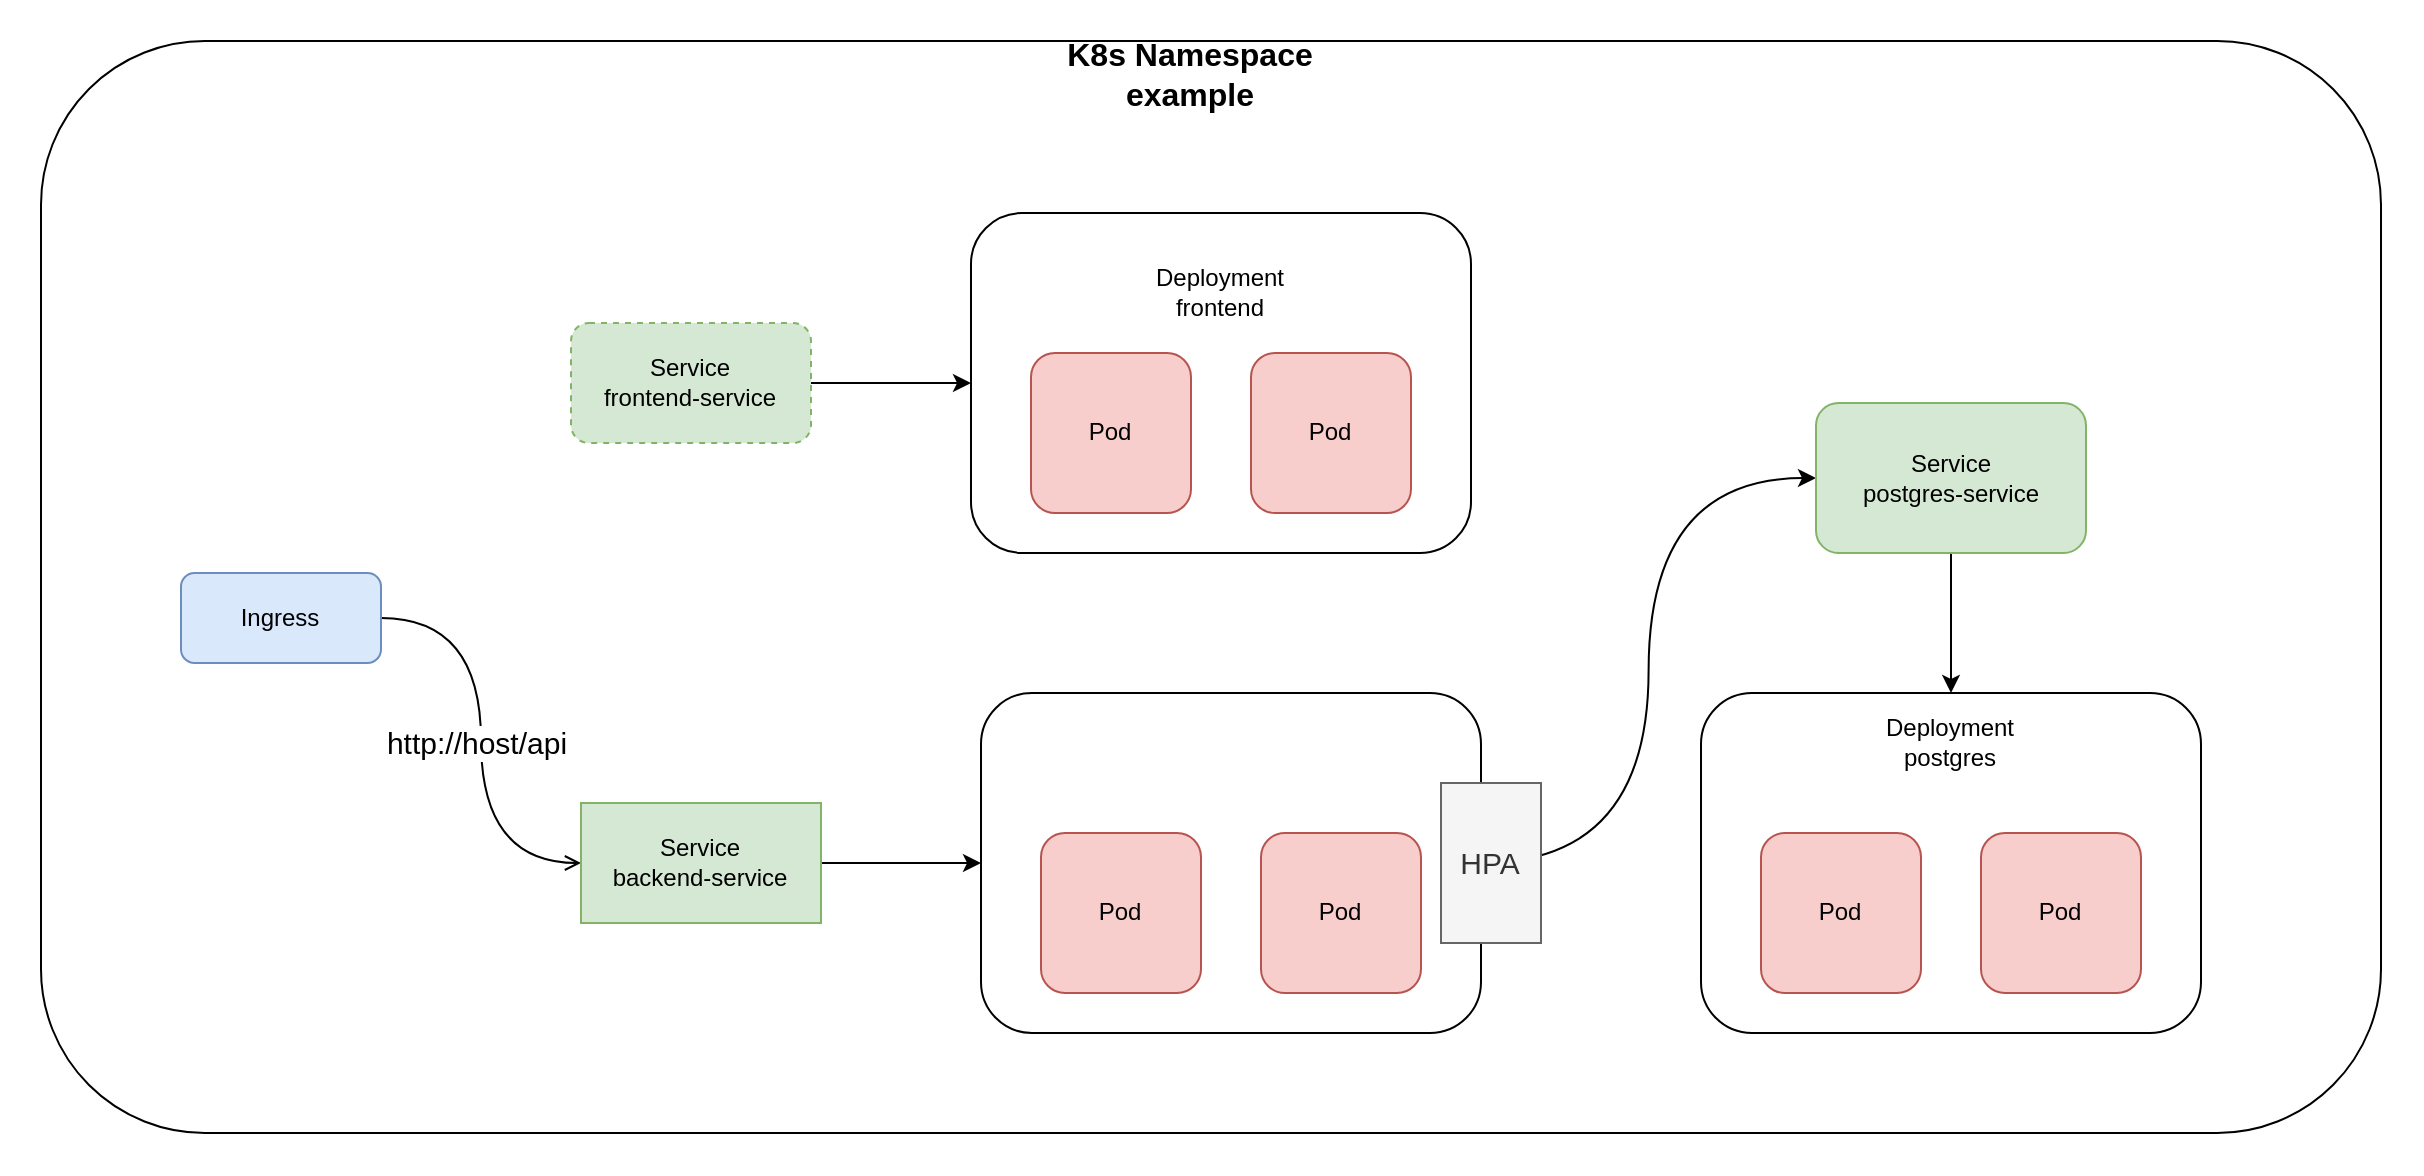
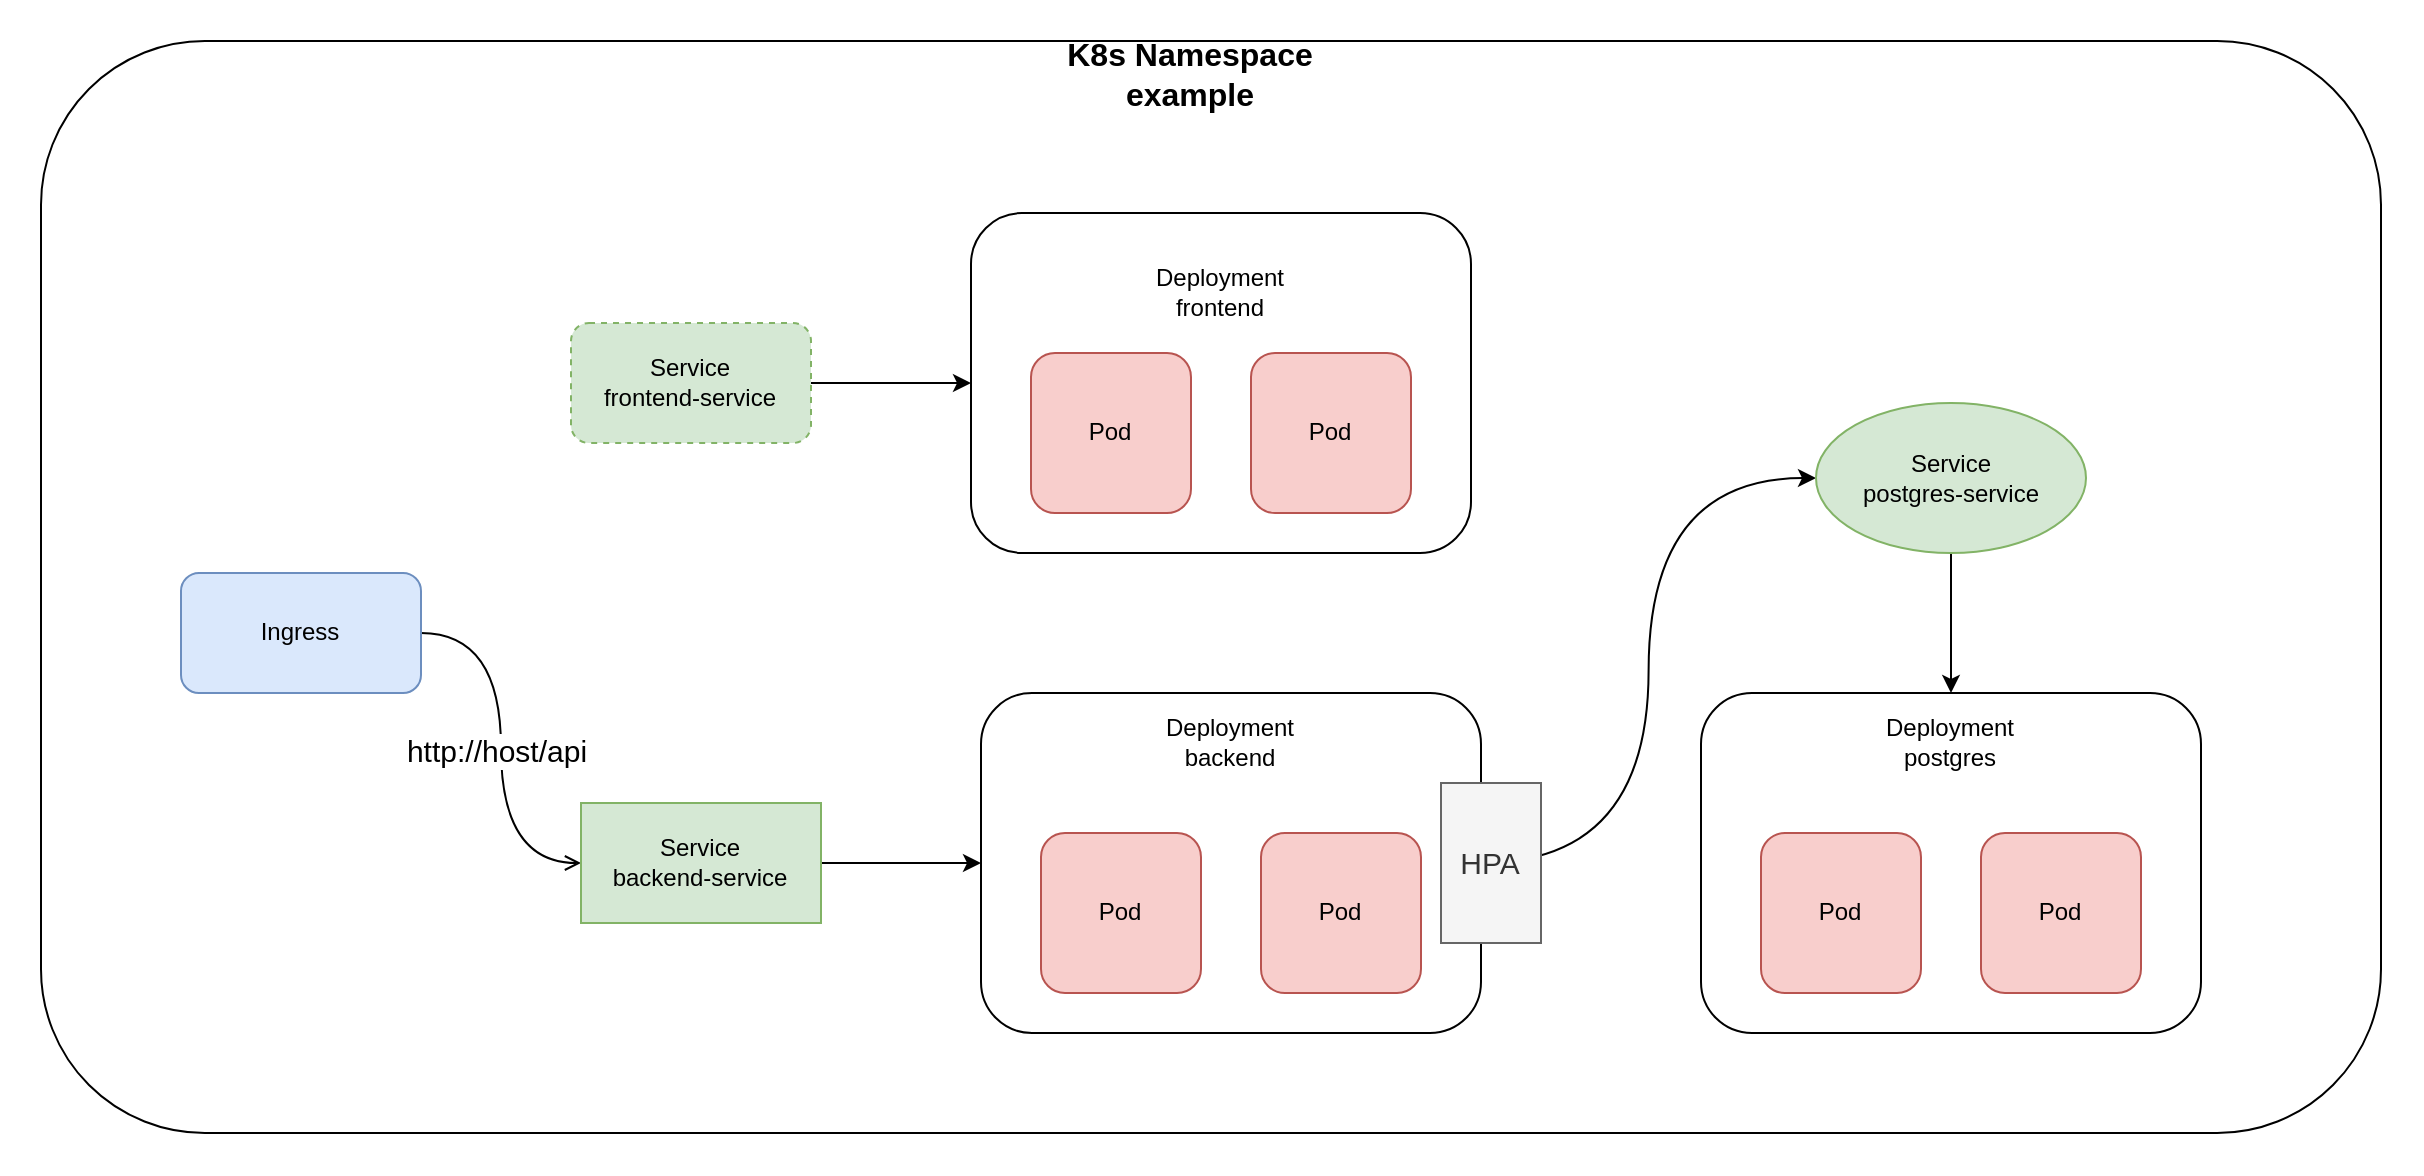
node "Service postgres-service": shape rounded rectangle -> ellipse
node "Ingress": size 200x90 -> 240x120
node "Deployment backend": added
